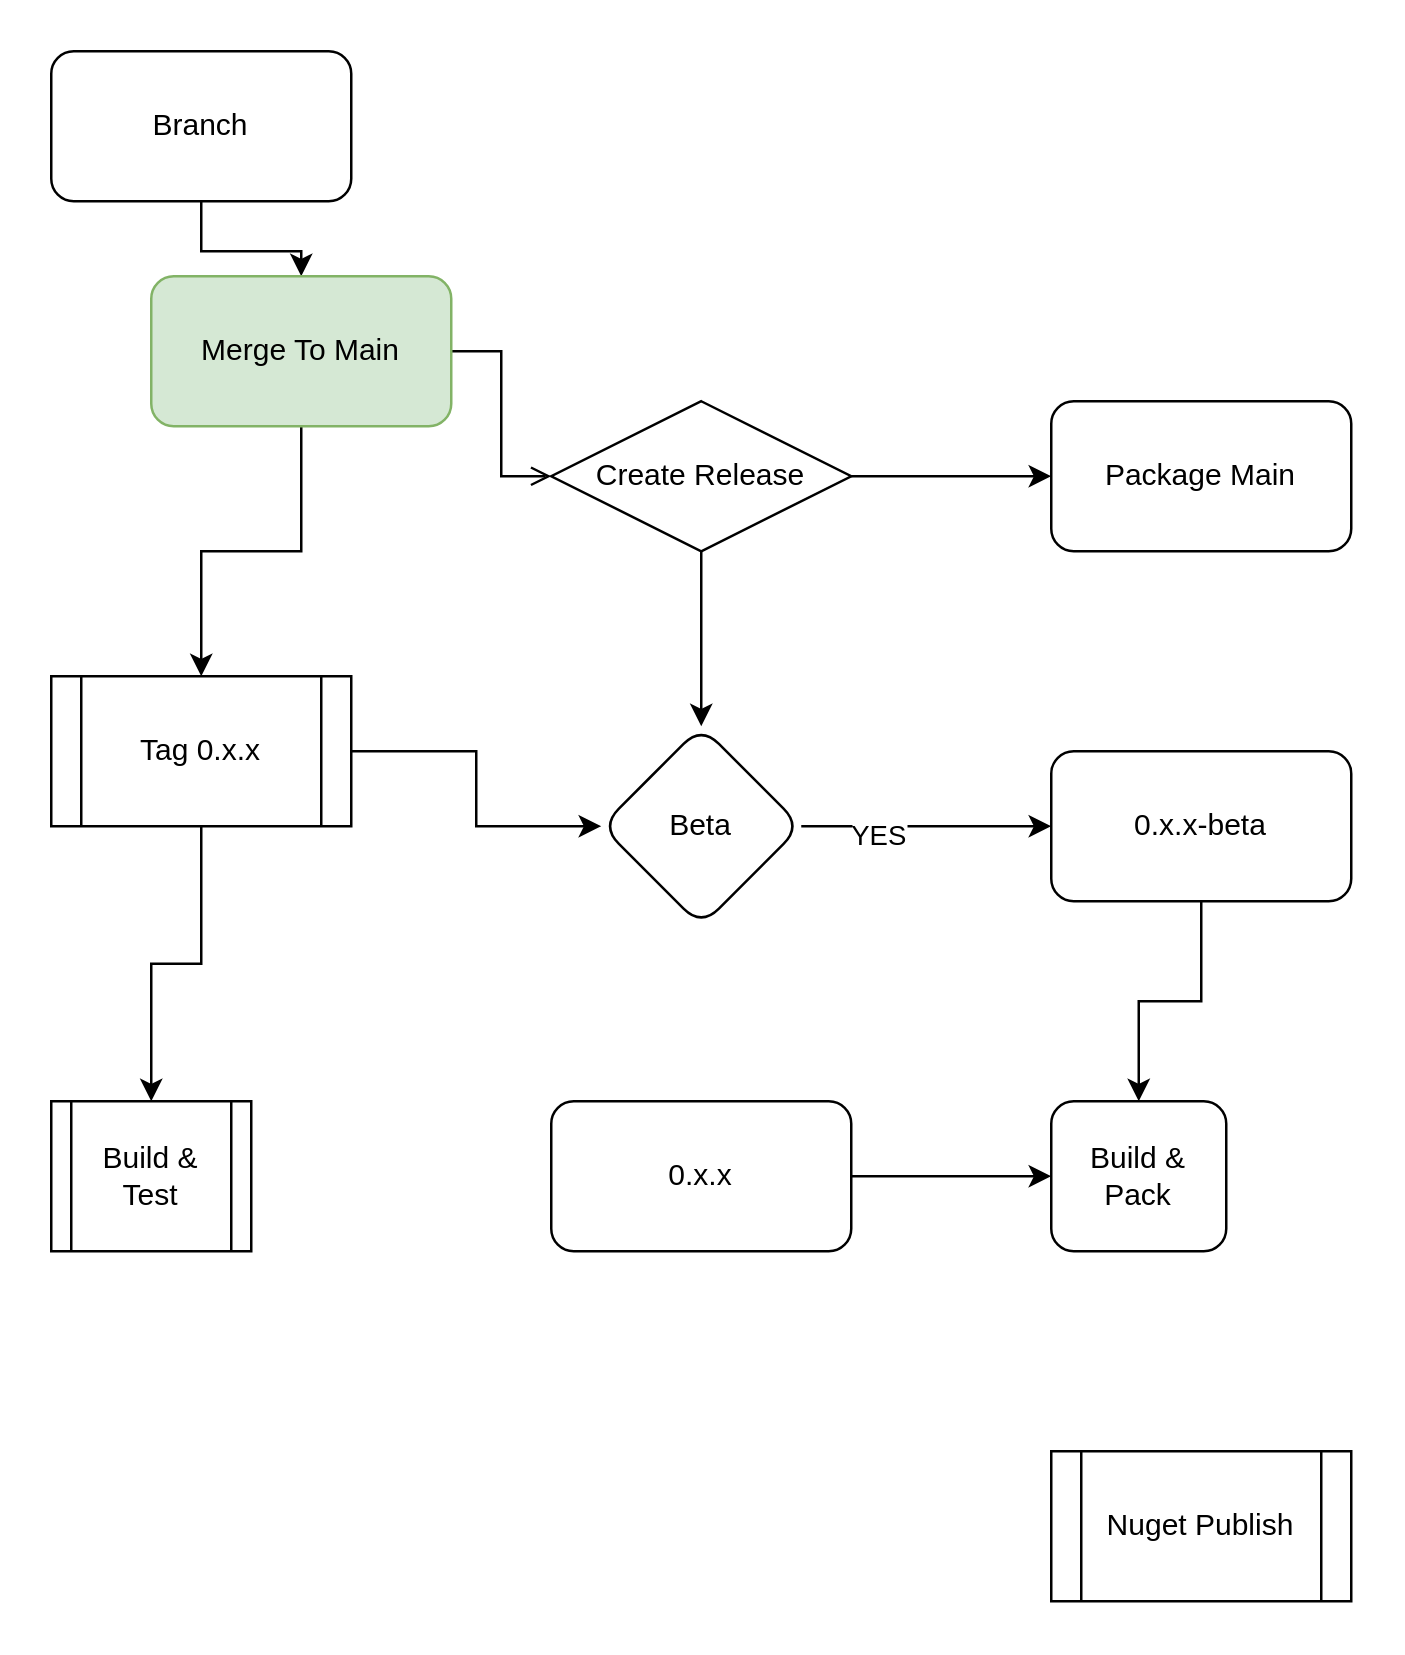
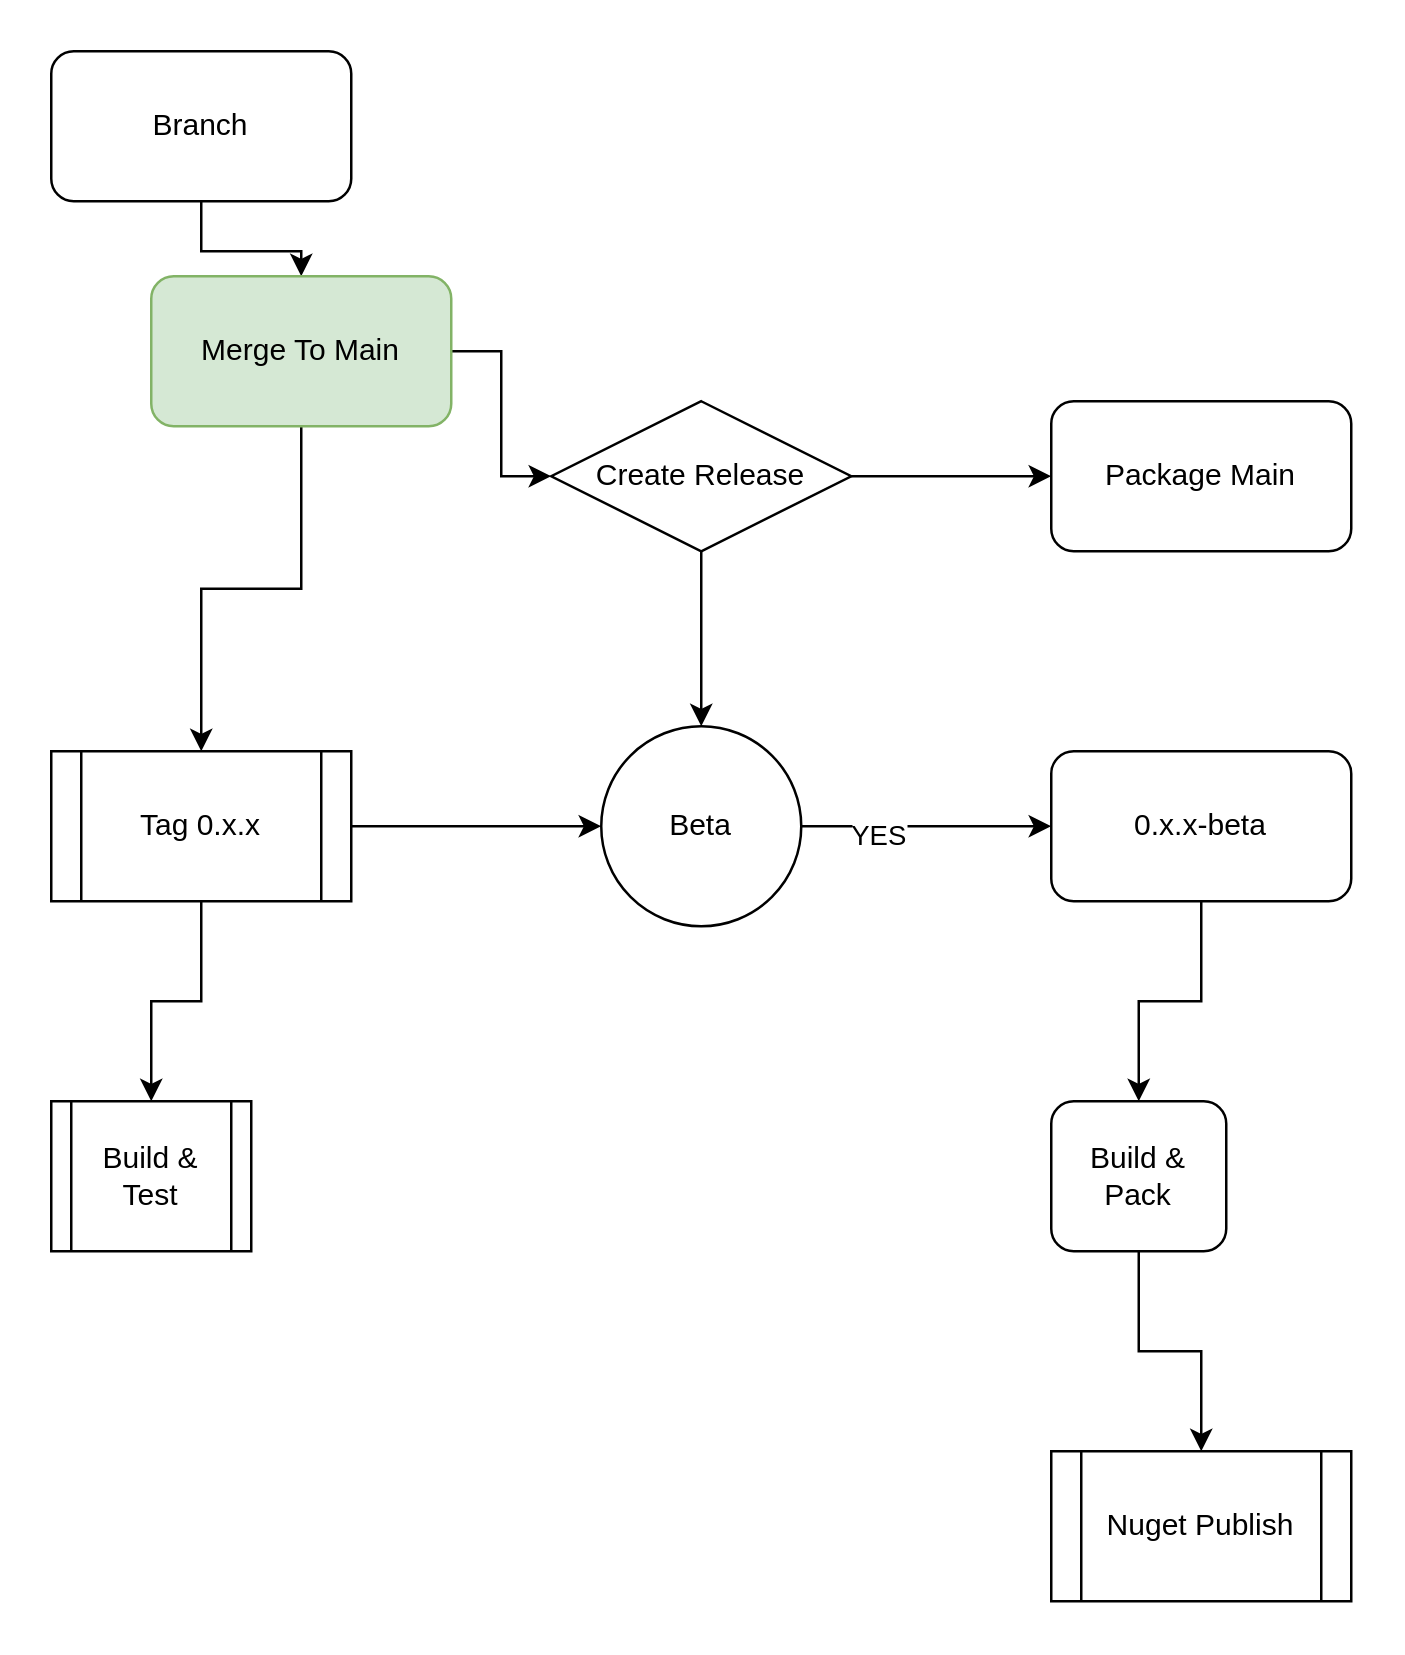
edge "Merge To Main" -> "Create Release": arrowhead open -> classic
node "Tag 0.x.x": moved (201, 751) -> (201, 826)
node "Beta": shape diamond -> ellipse
node "0.x.x": removed
edge "0.x.x" -> "Build & Pack": removed
edge "Build & Pack" -> "Nuget Publish": added
